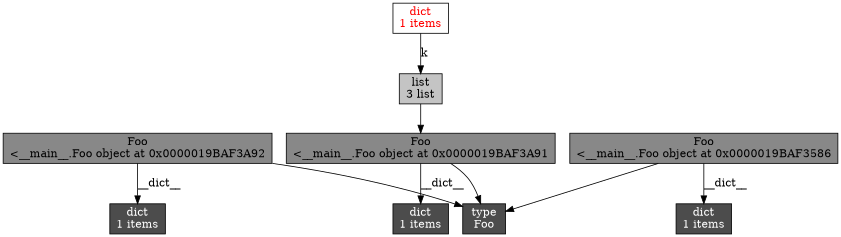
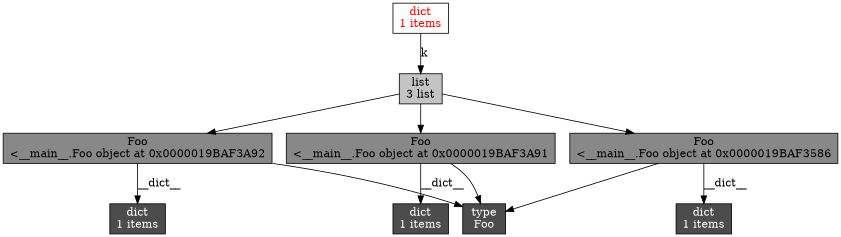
edge "list 3 list" -> "Foo <__main__.Foo object at 0x0000019BAF3A92": added
edge "list 3 list" -> "Foo <__main__.Foo object at 0x0000019BAF3586": added
